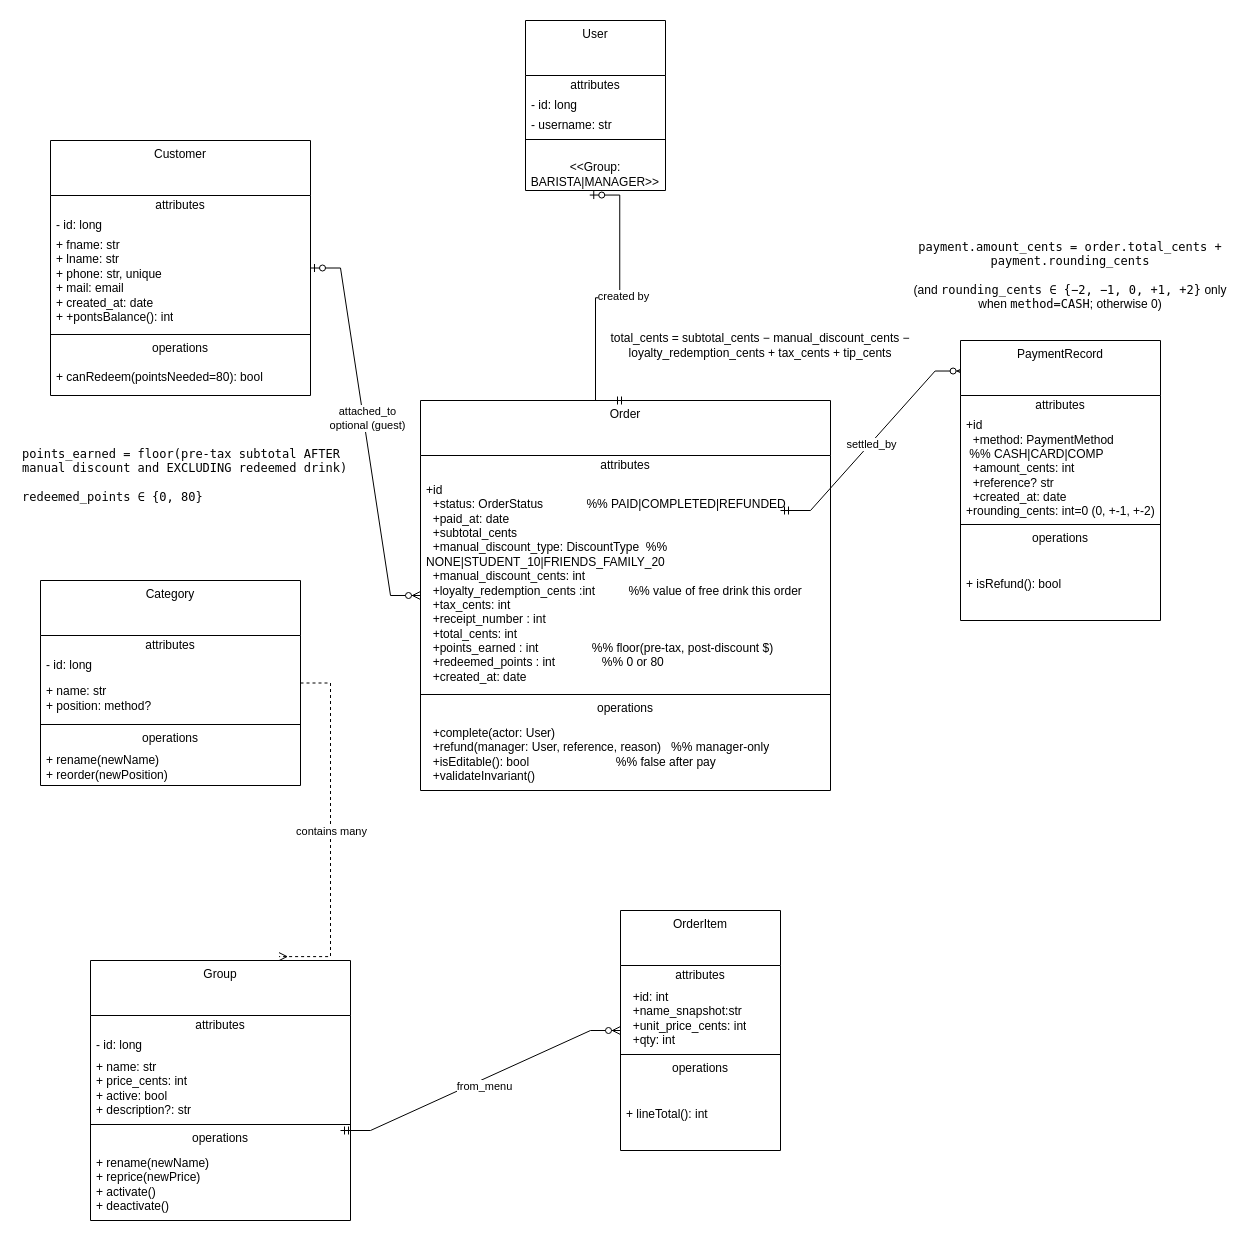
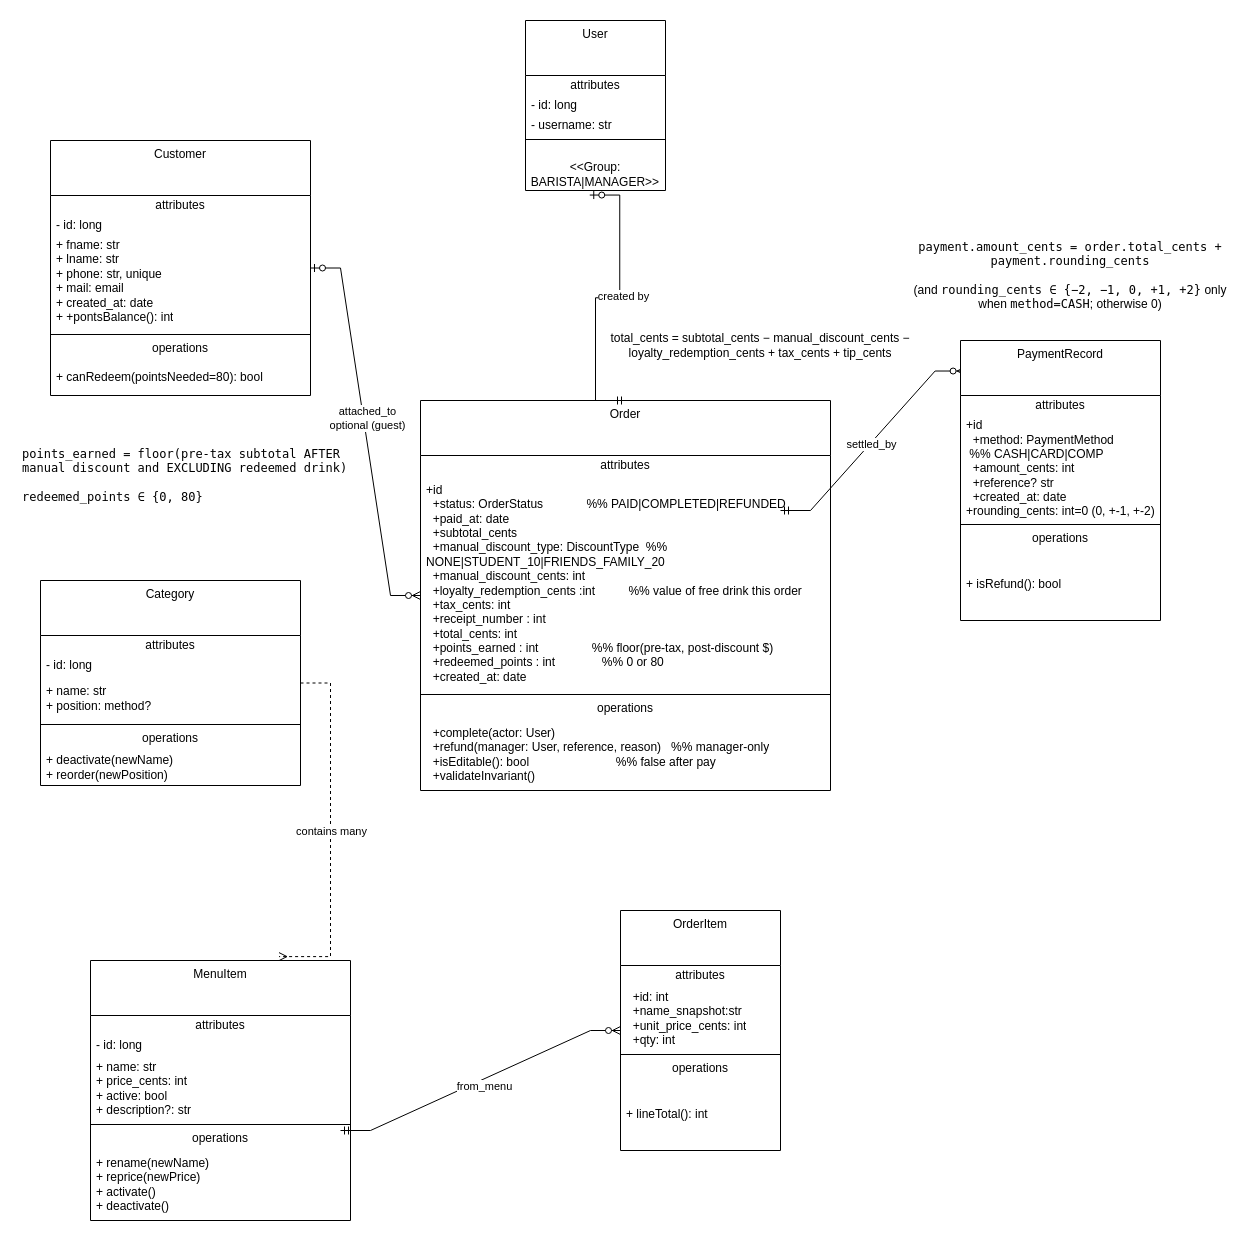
node "+ rename(newName) + reorder(newPosition)": label "+ rename(newName) + reorder(newPosition)" -> "+ deactivate(newName) + reorder(newPosition)"
node "Group": label "Group" -> "MenuItem"
